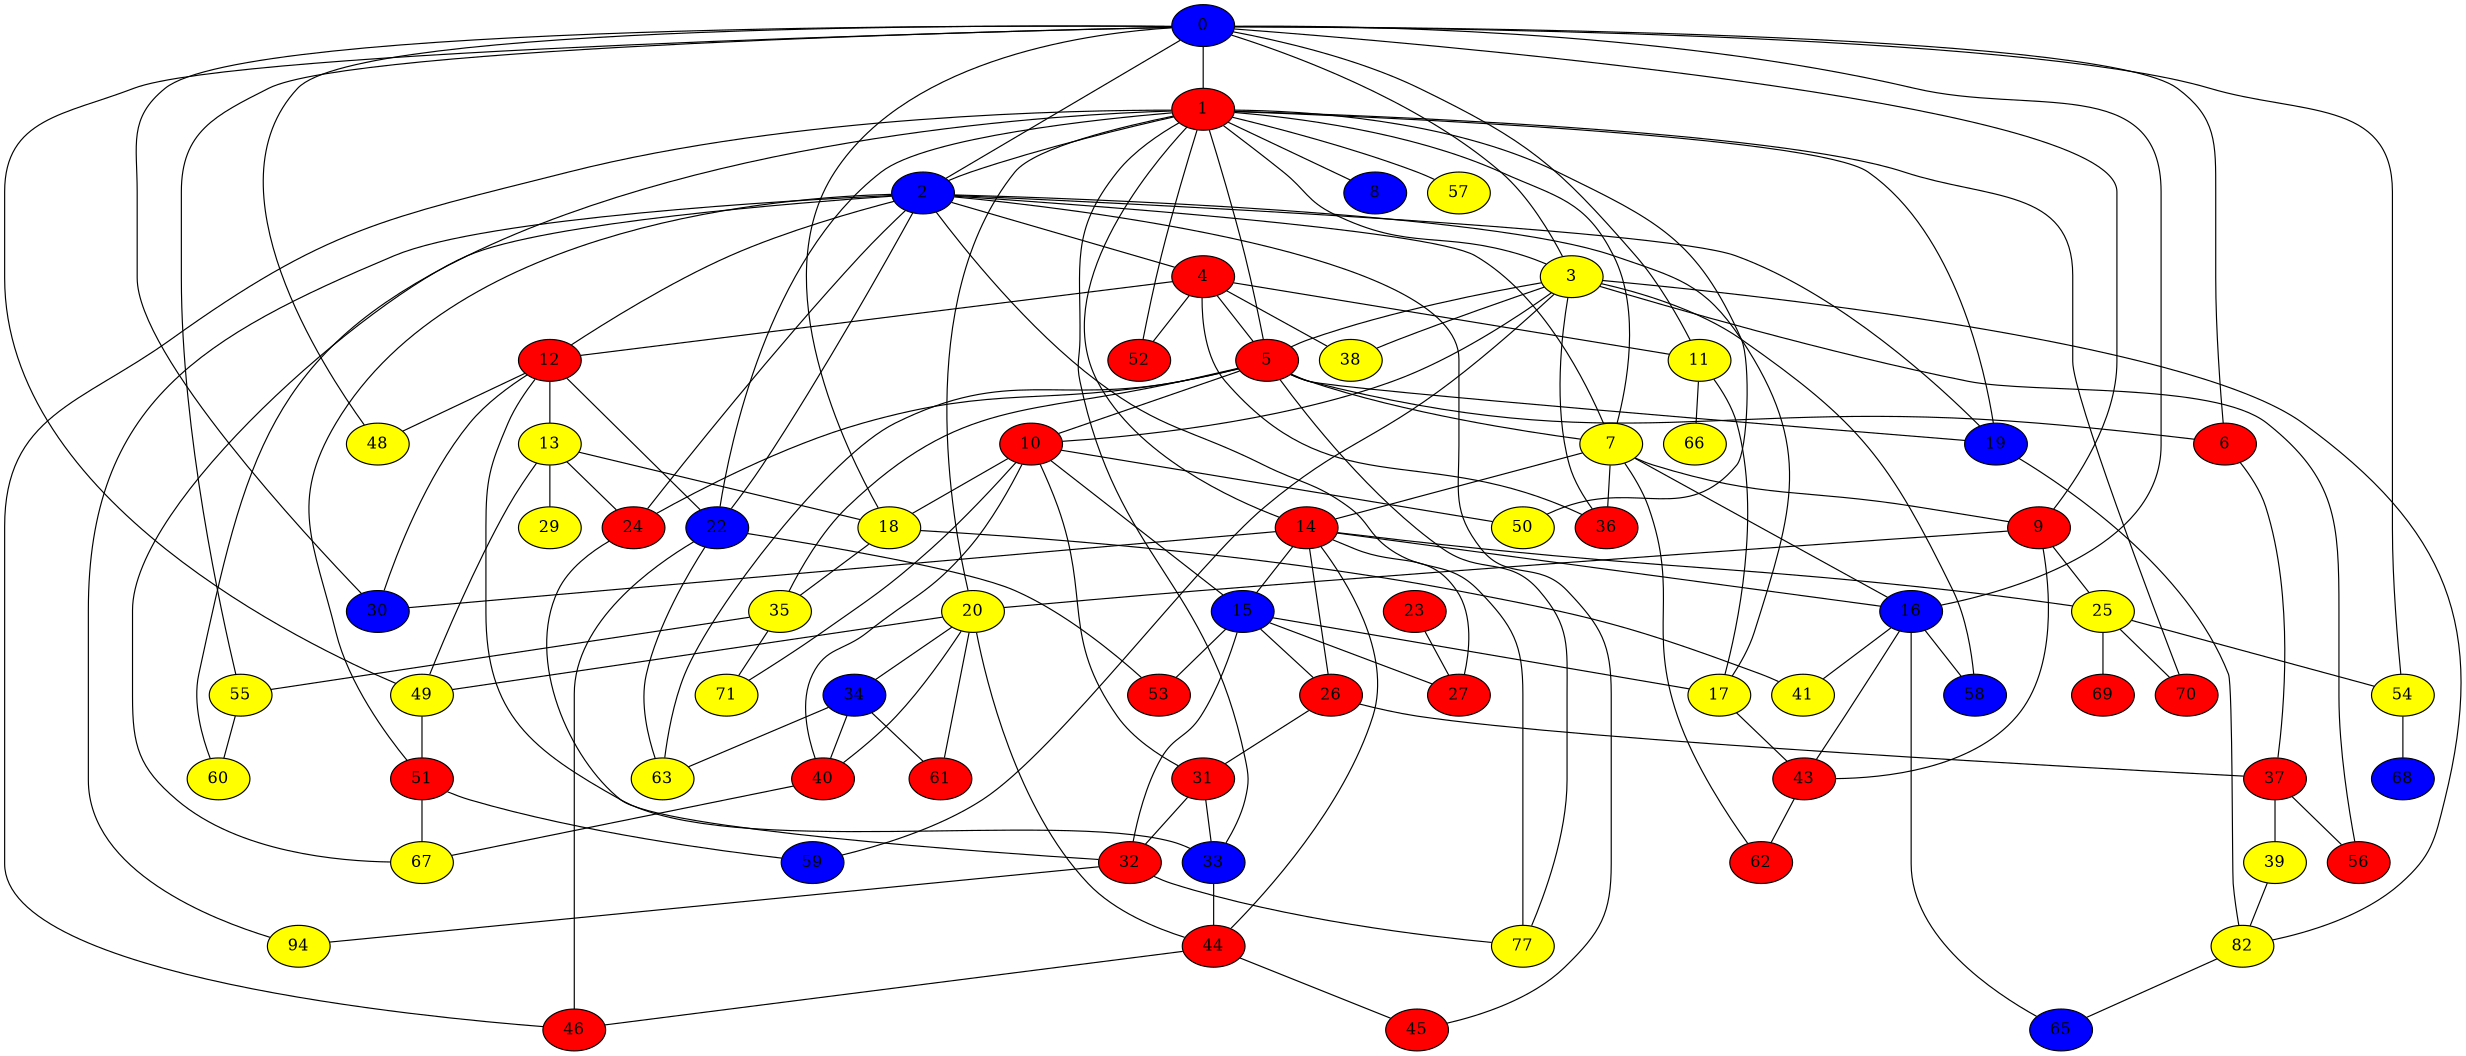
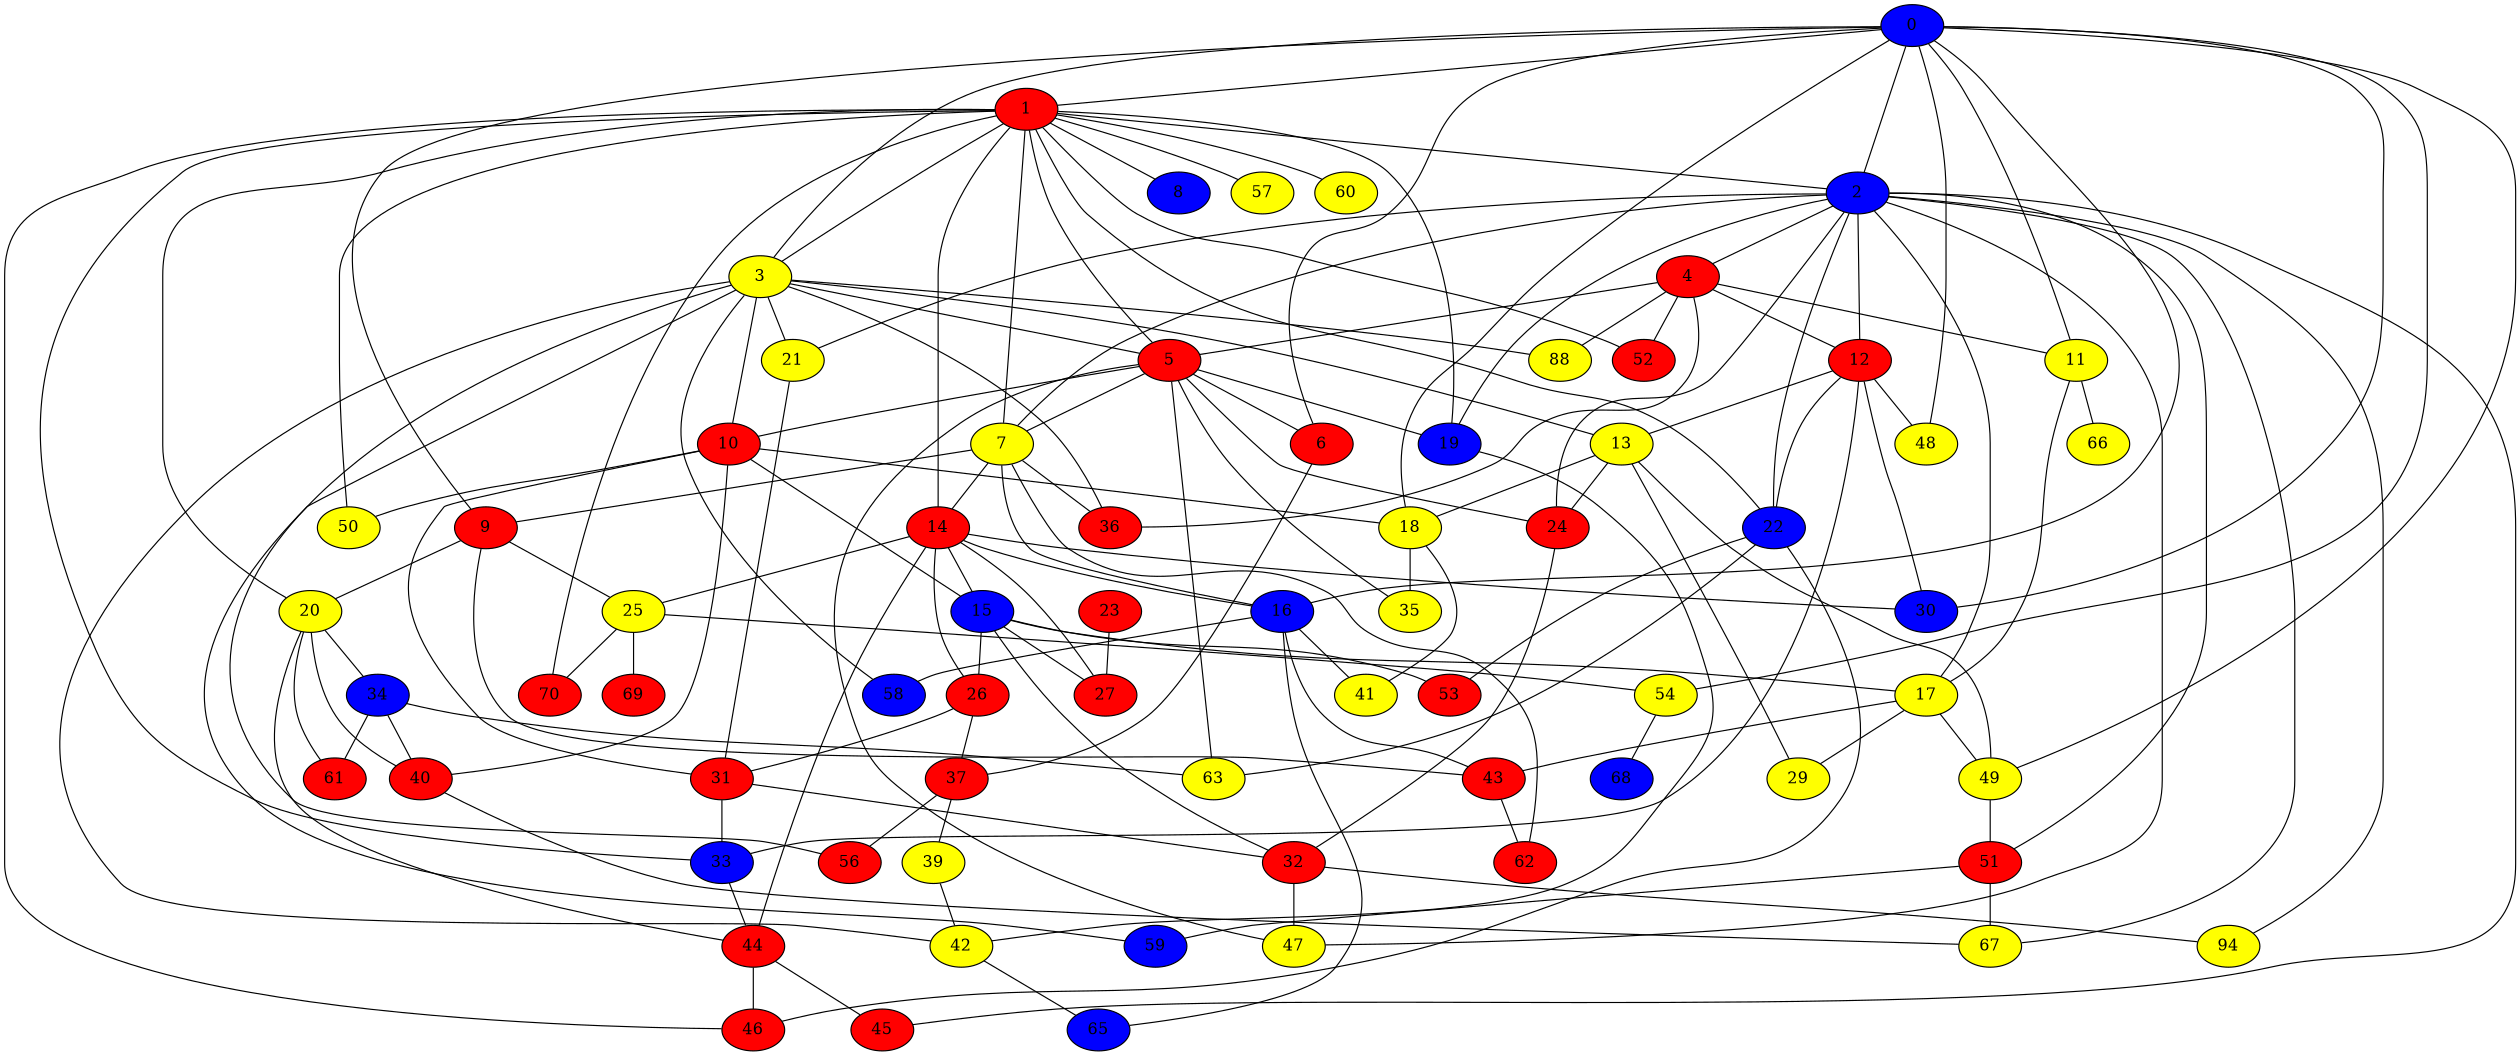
edge "3" -- "13": added
node "21": added
node "38": label "38" -> "88"
edge "20" -- "49": now "17" -- "49"
node "55": removed
node "71": removed
edge "17" -- "29": added
node "77": label "77" -> "47"
node "82": label "82" -> "42"
